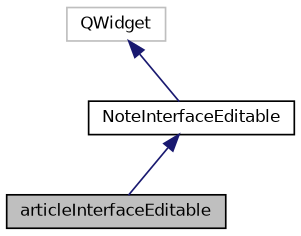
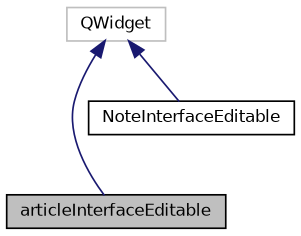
edge "articleInterfaceEditable" -> "NoteInterfaceEditable": now "articleInterfaceEditable" -> "QWidget"
